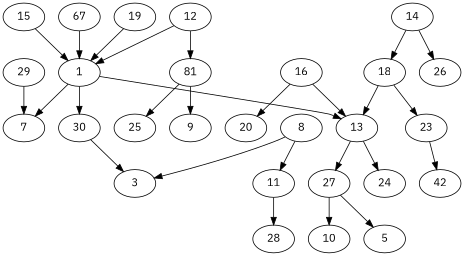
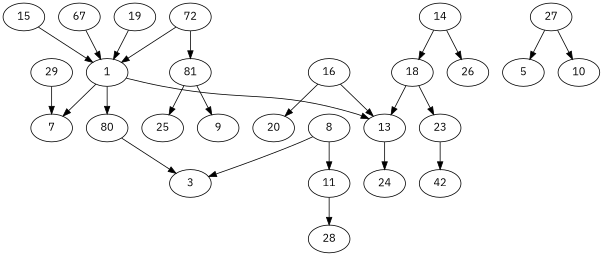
node "12": label "12" -> "72"
node "30": label "30" -> "80"
edge "13" -> "27": removed
